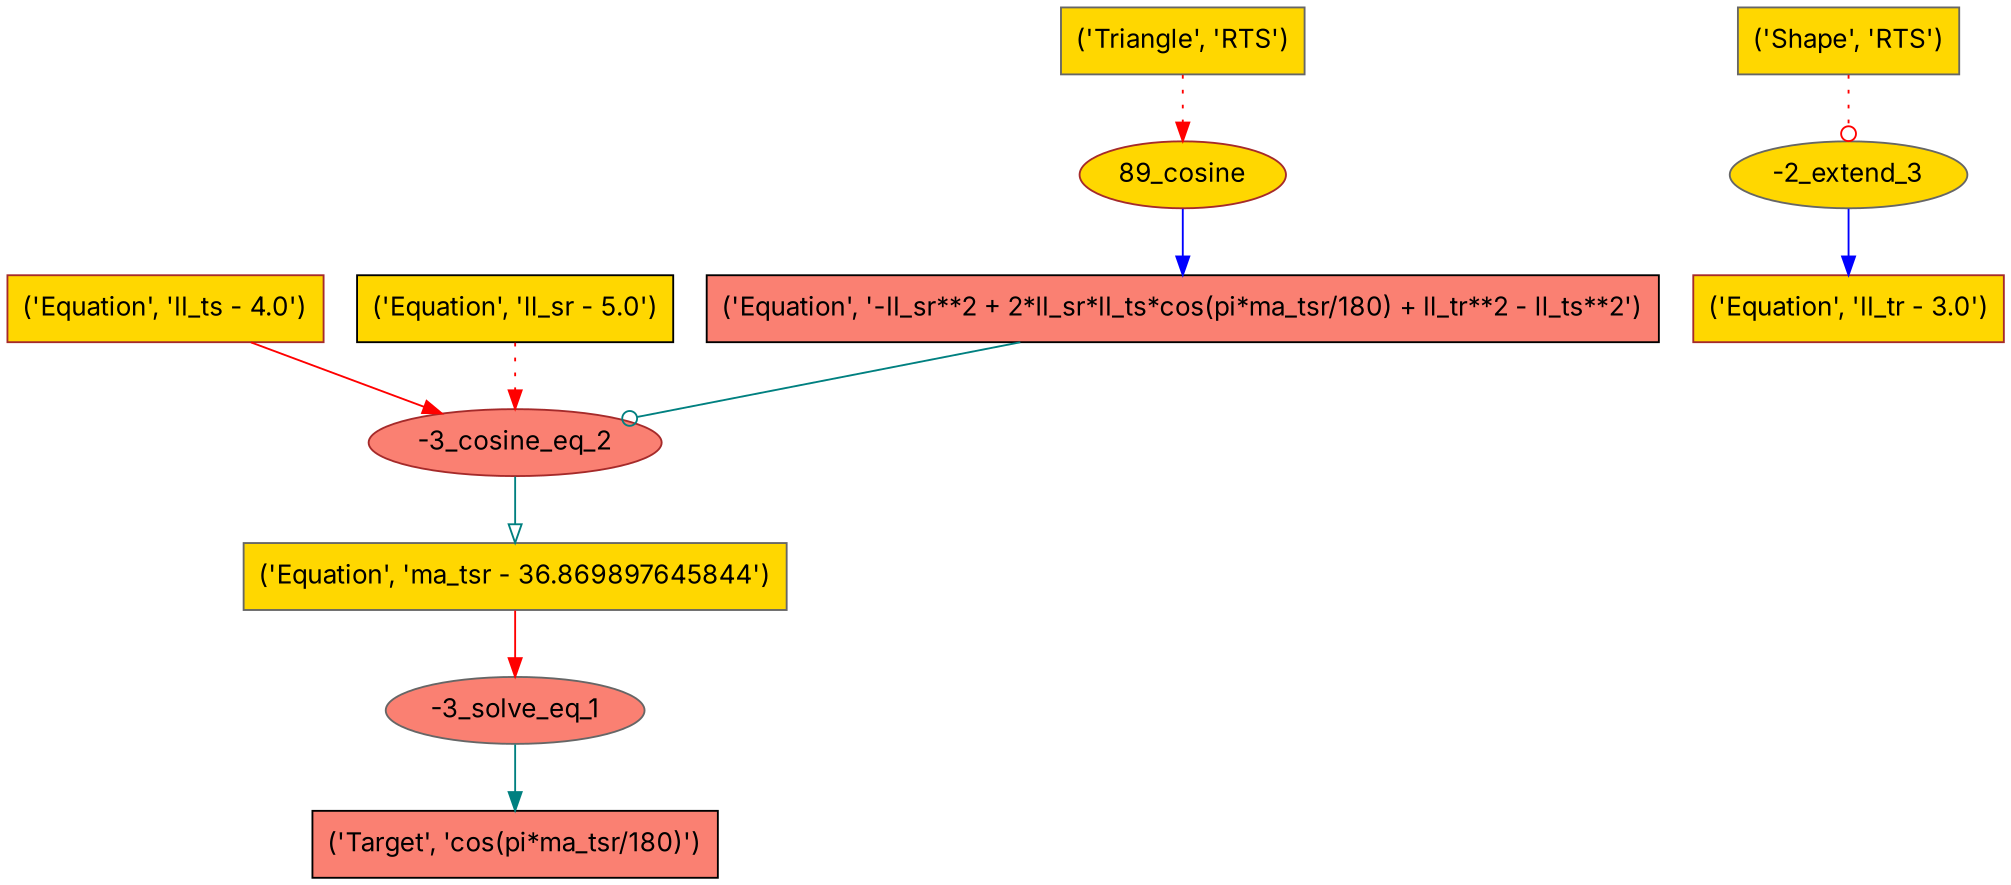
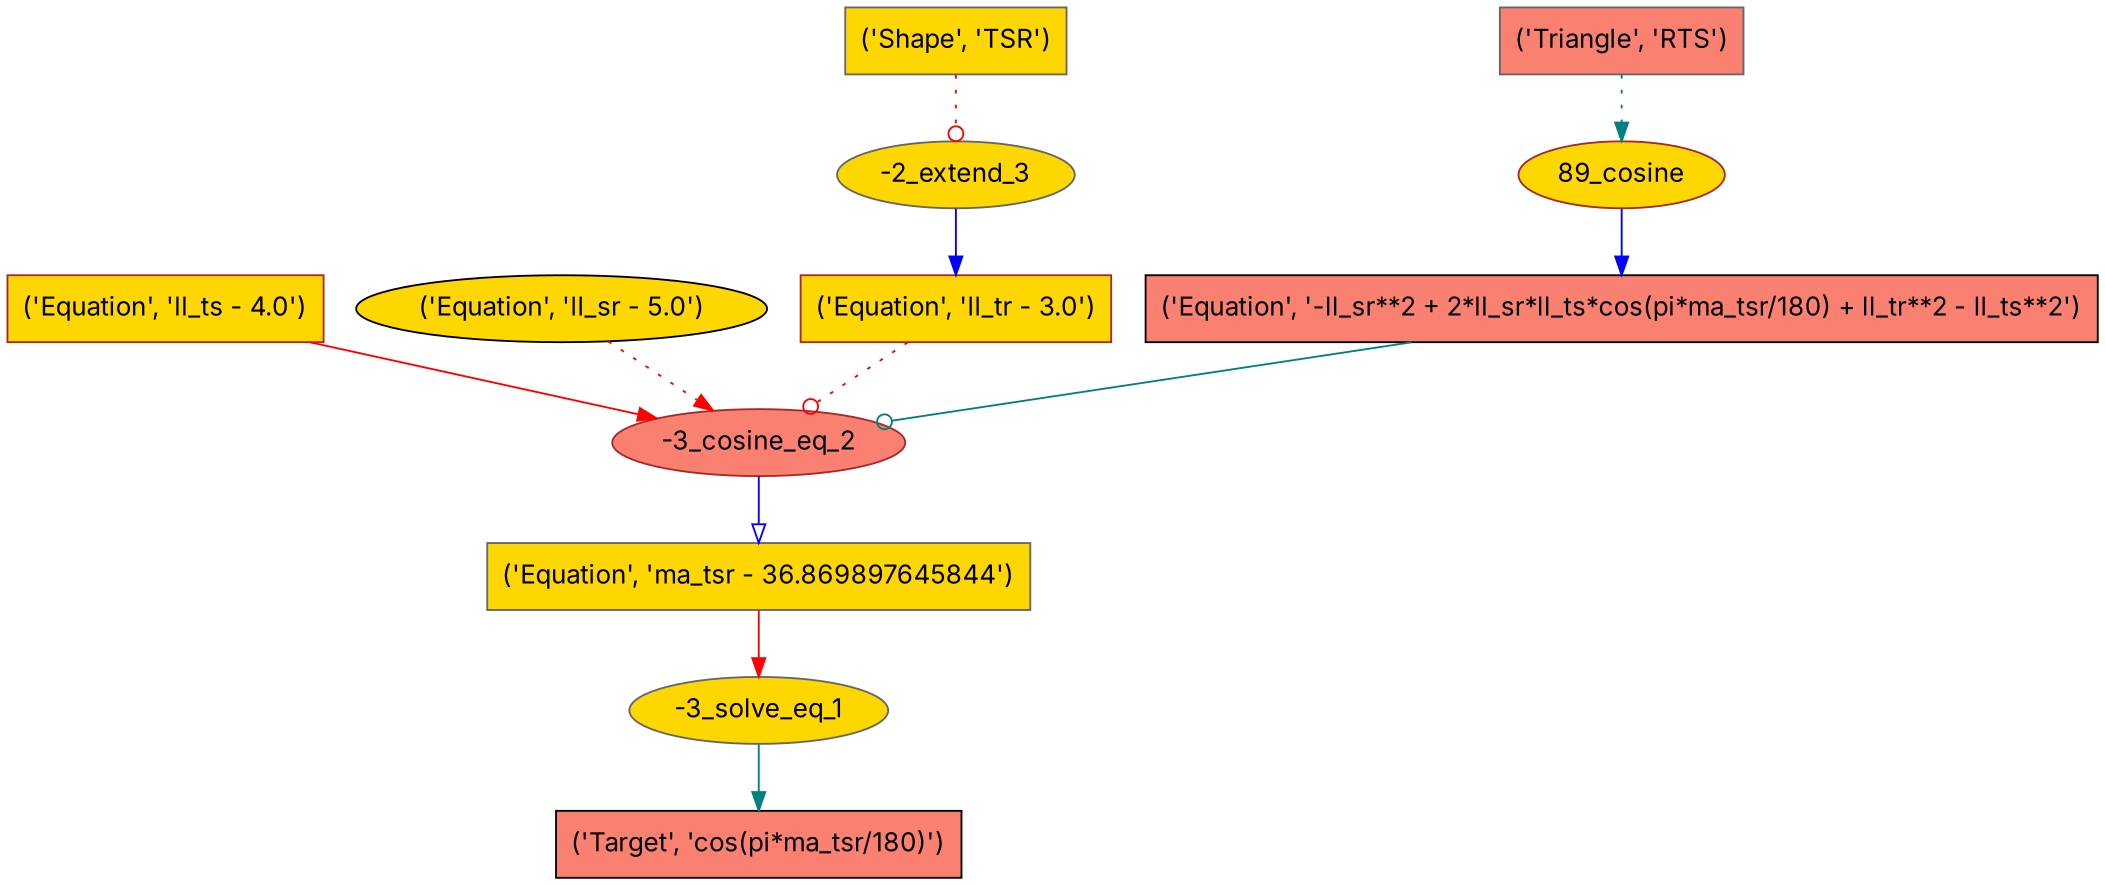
node "('Triangle', 'RTS')": fillcolor gold -> salmon
node "('Shape', 'RTS')": label "('Shape', 'RTS')" -> "('Shape', 'TSR')"
edge "('Triangle', 'RTS')" -> "89_cosine": color red -> teal
node "('Equation', 'll_sr - 5.0')": shape box -> ellipse
edge "('Equation', 'll_tr - 3.0')" -> "-3_cosine_eq_2": added
edge "-3_cosine_eq_2" -> "('Equation', 'ma_tsr - 36.869897645844')": color teal -> blue
node "-3_solve_eq_1": fillcolor salmon -> gold
